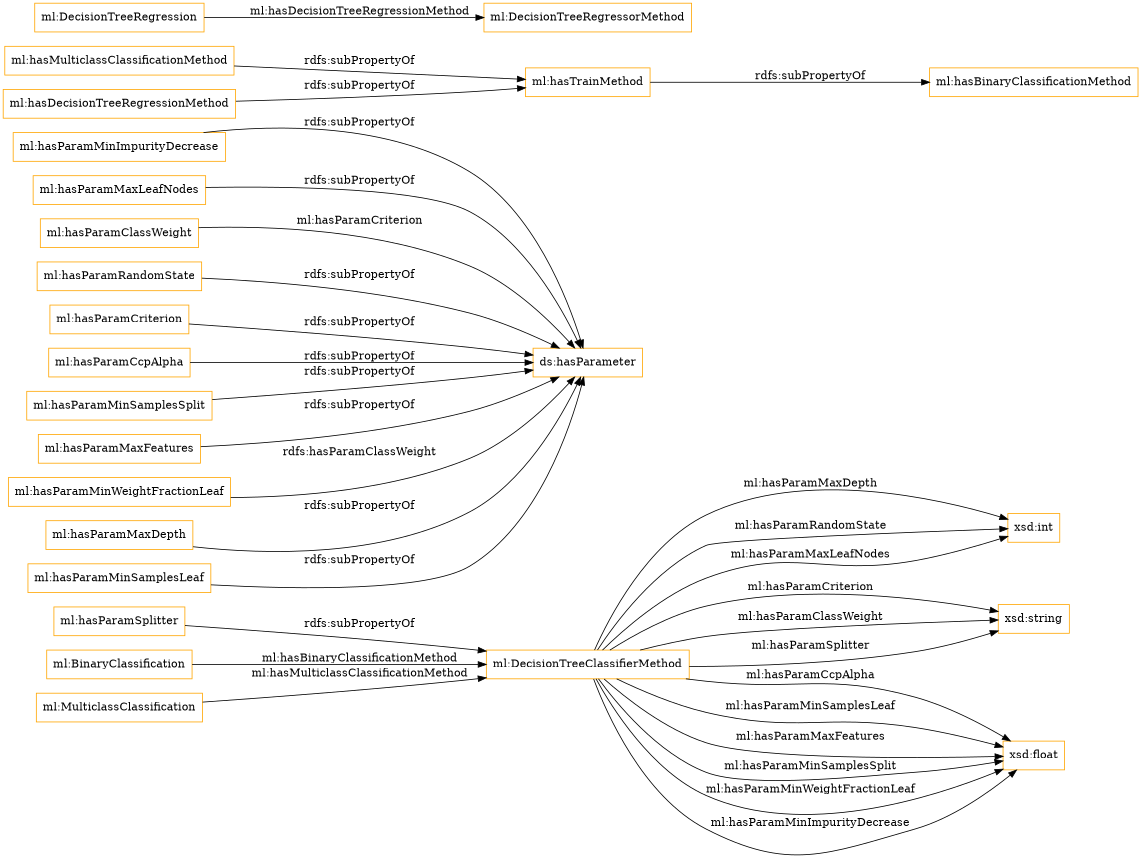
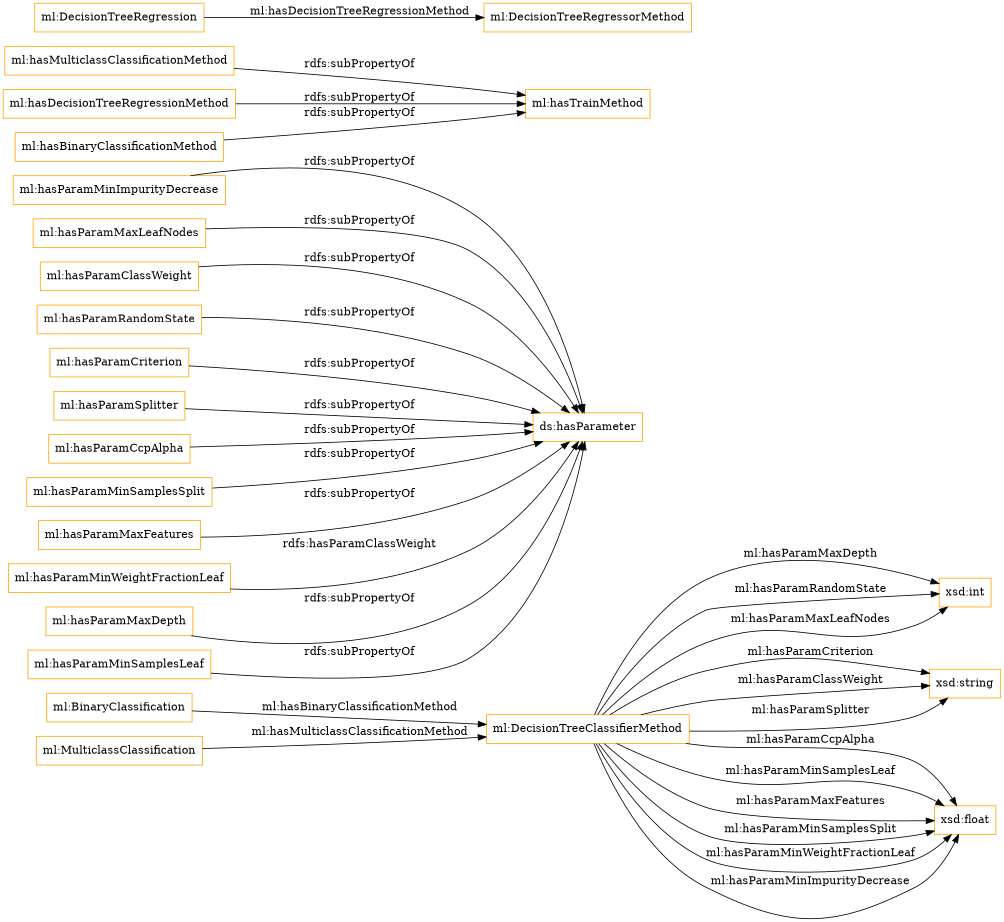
edge "ml:hasTrainMethod" -> "ml:hasBinaryClassificationMethod": reversed
edge "ml:hasParamClassWeight" -> "ds:hasParameter": label "ml:hasParamCriterion" -> "rdfs:subPropertyOf"
edge "ml:hasParamSplitter" -> "ml:DecisionTreeClassifierMethod": now "ml:hasParamSplitter" -> "ds:hasParameter"
